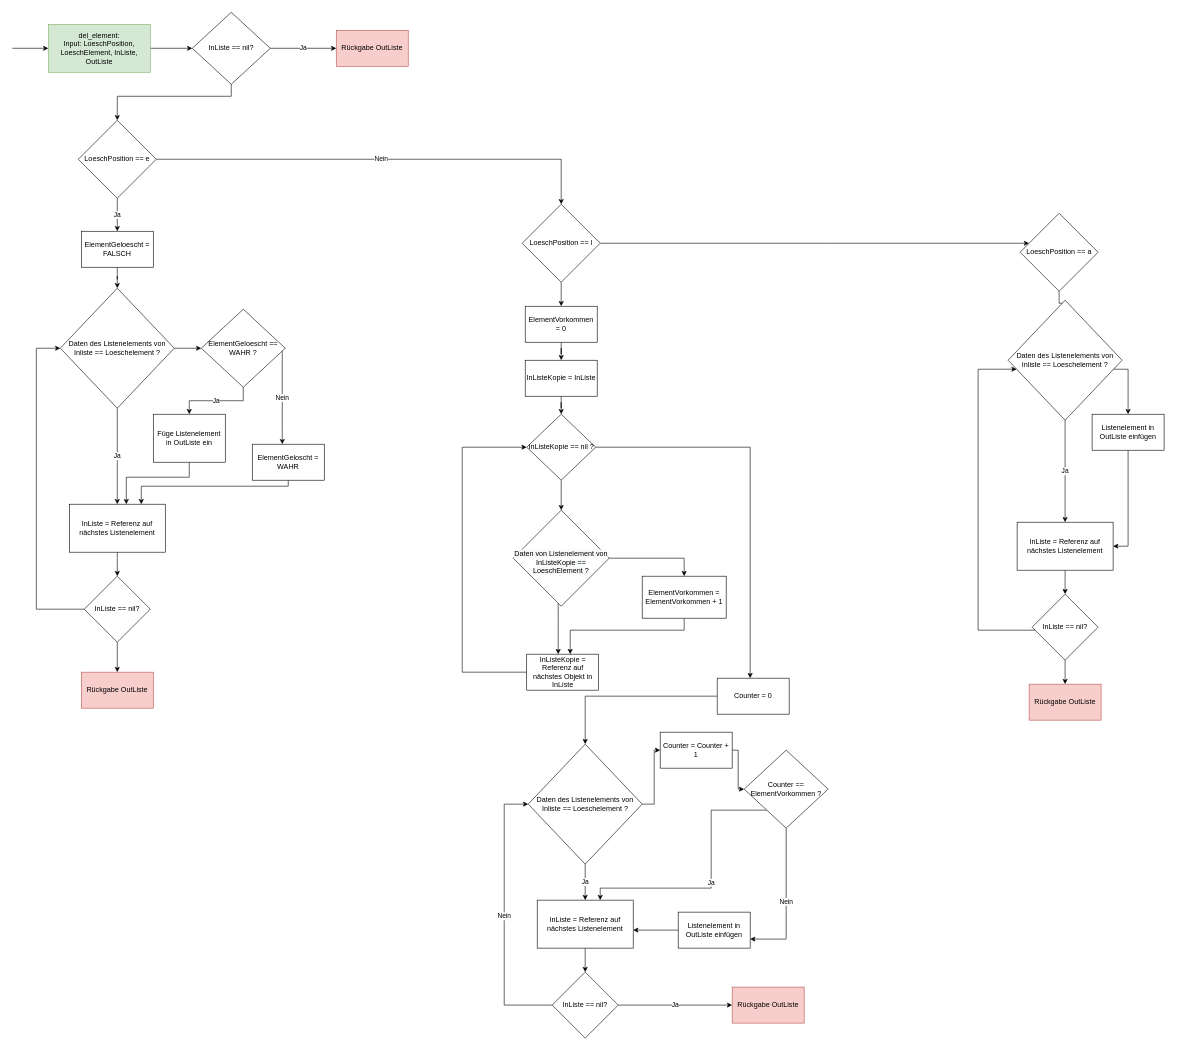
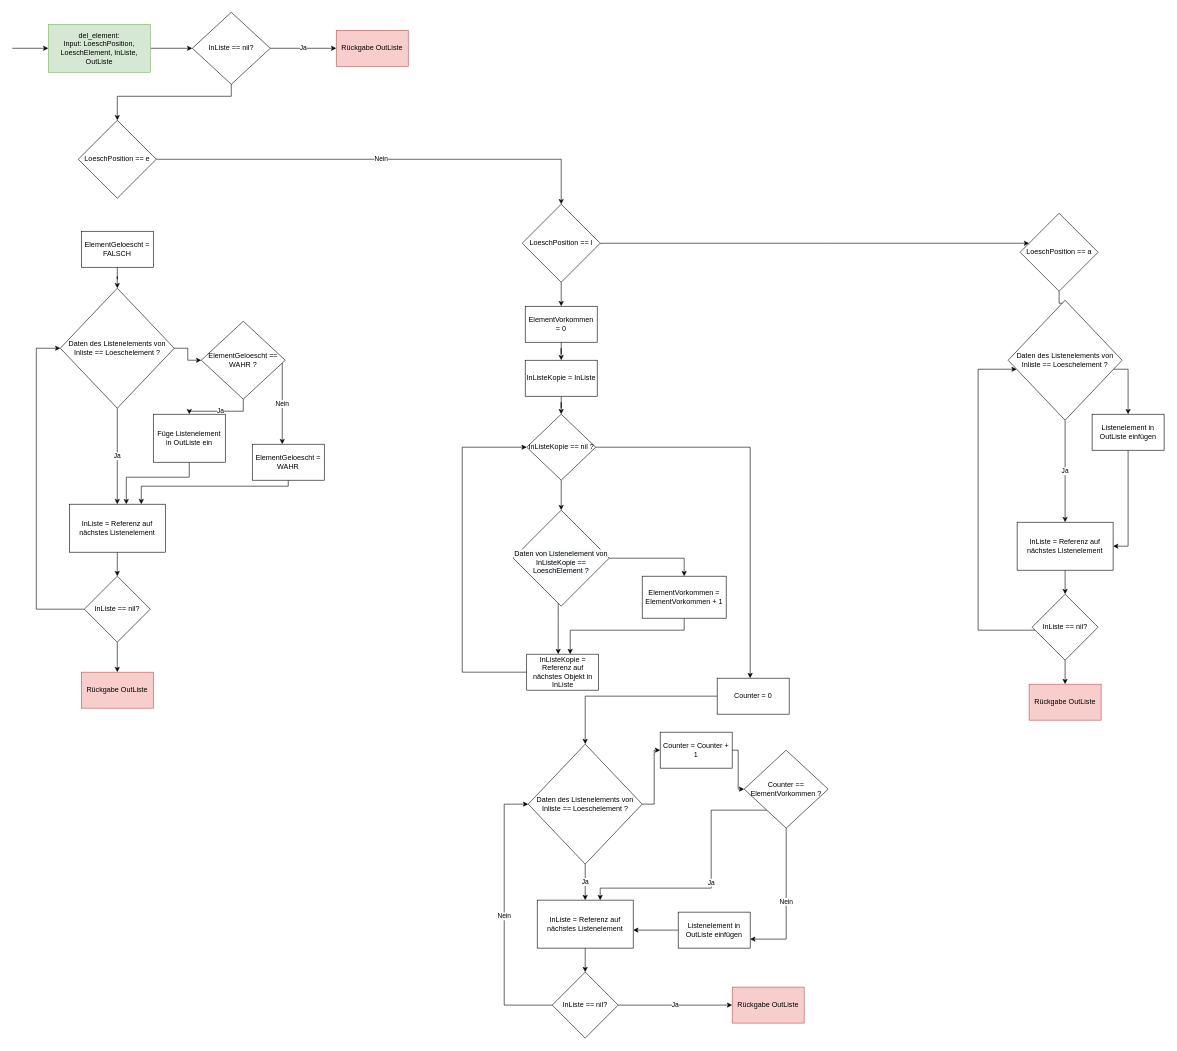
edge "LoeschPosition == e" -> "ElementGeloescht = FALSCH": removed, label "Ja"
node "ElementGeloescht == WAHR ?": moved (243, 348) -> (243, 360)
node "ElementGeloscht = WAHR": label "ElementGeloscht = WAHR" -> "ElementGeloescht = WAHR"
